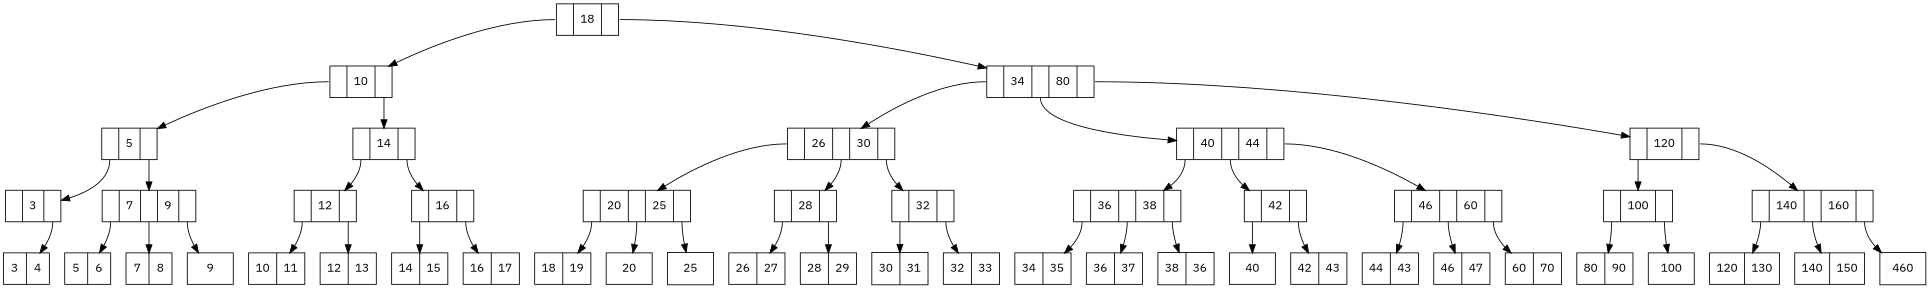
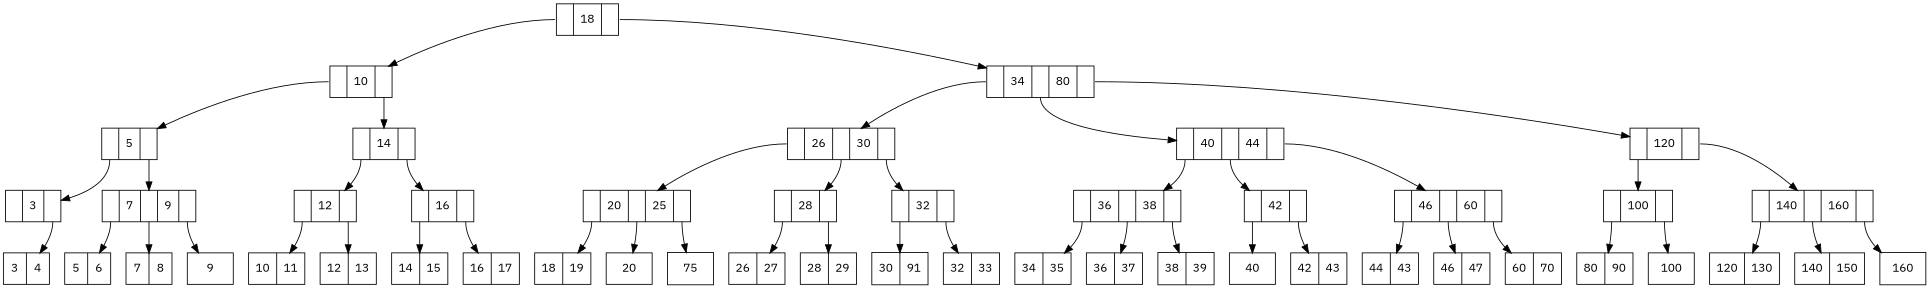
node "30": text "31" -> "91"
node "38": text "36" -> "39"
node "25": label "25" -> "75"
node "460": label "460" -> "160"
